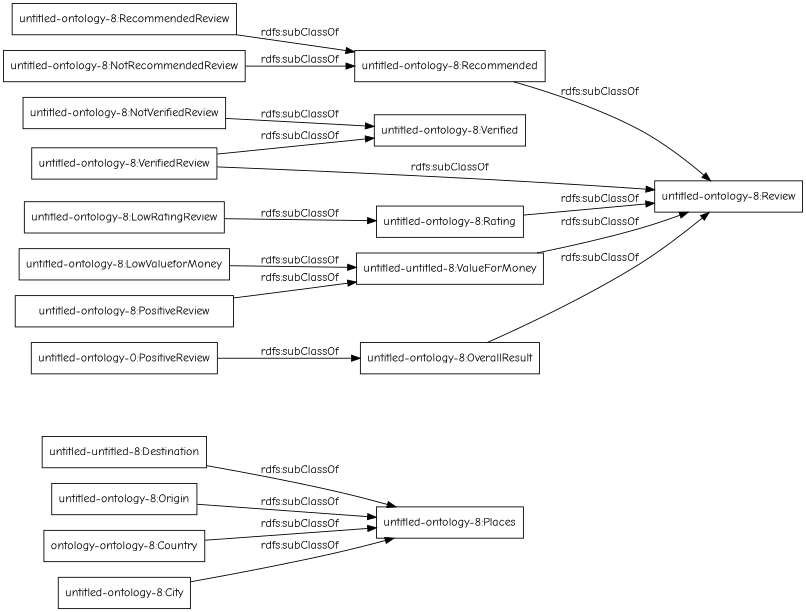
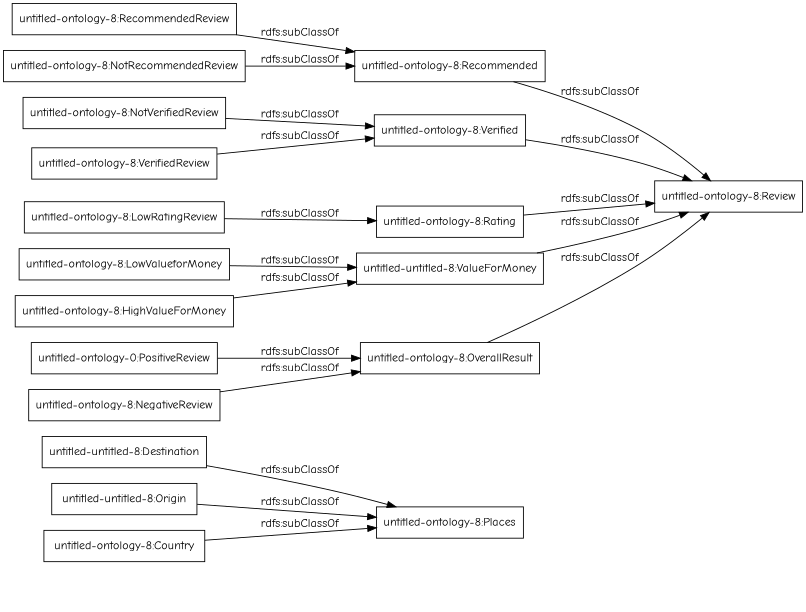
edge "untitled-ontology-8:VerifiedReview" -> "untitled-ontology-8:Review": now "untitled-ontology-8:Verified" -> "untitled-ontology-8:Review"
node "untitled-ontology-8:PositiveReview": label "untitled-ontology-8:PositiveReview" -> "untitled-ontology-8:HighValueForMoney"
node "untitled-ontology-8:NegativeReview": added
node "untitled-ontology-8:Origin": label "untitled-ontology-8:Origin" -> "untitled-untitled-8:Origin"
node "ontology-ontology-8:Country": label "ontology-ontology-8:Country" -> "untitled-ontology-8:Country"
node "untitled-ontology-8:City": removed
